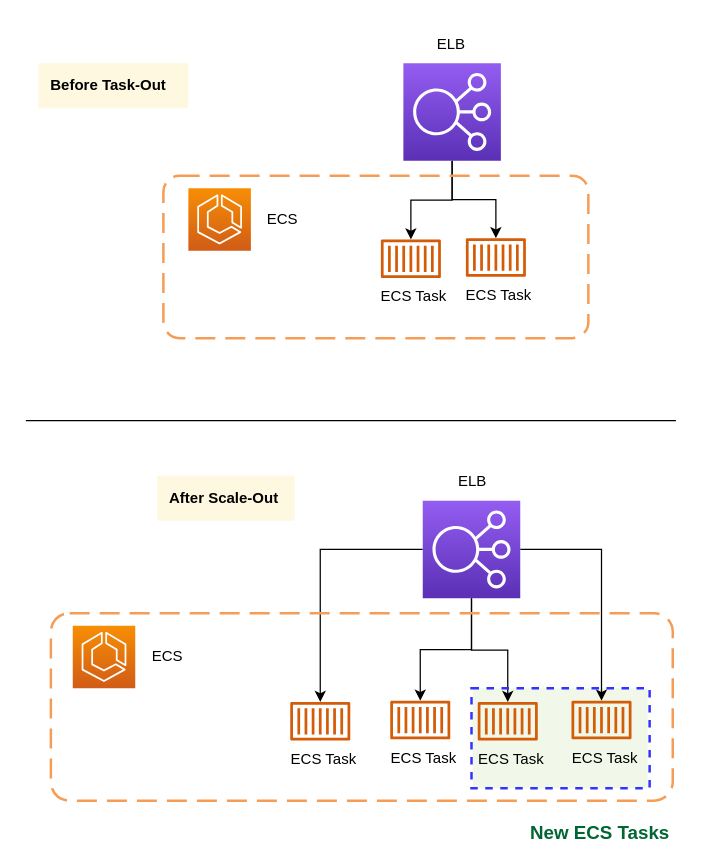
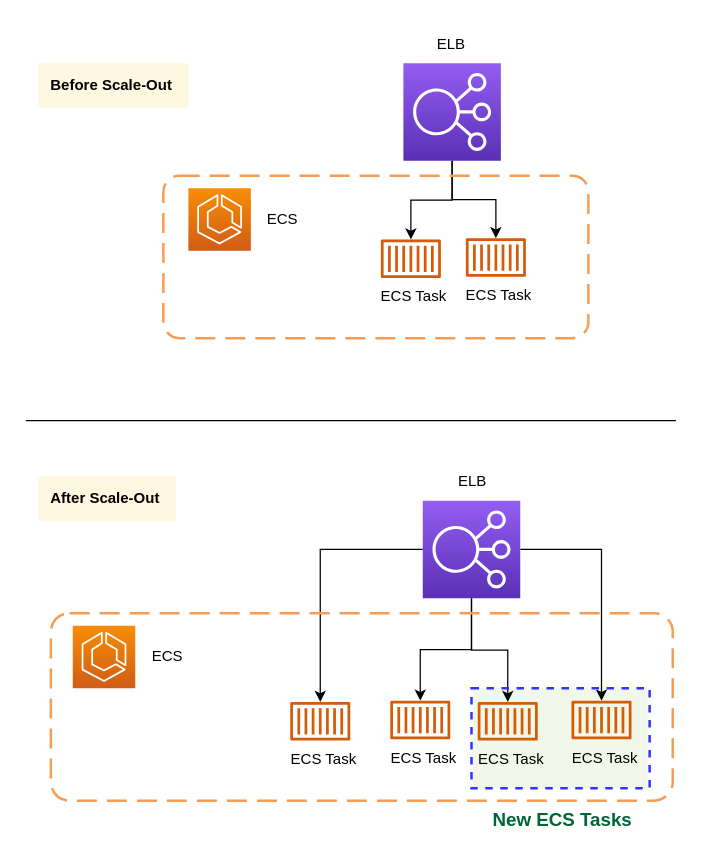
node "Before Task-Out": label "Before Task-Out" -> "Before Scale-Out"
node "After Scale-Out": moved (226, 498) -> (107, 498)
node "New ECS Tasks": moved (599, 832) -> (561, 819)
